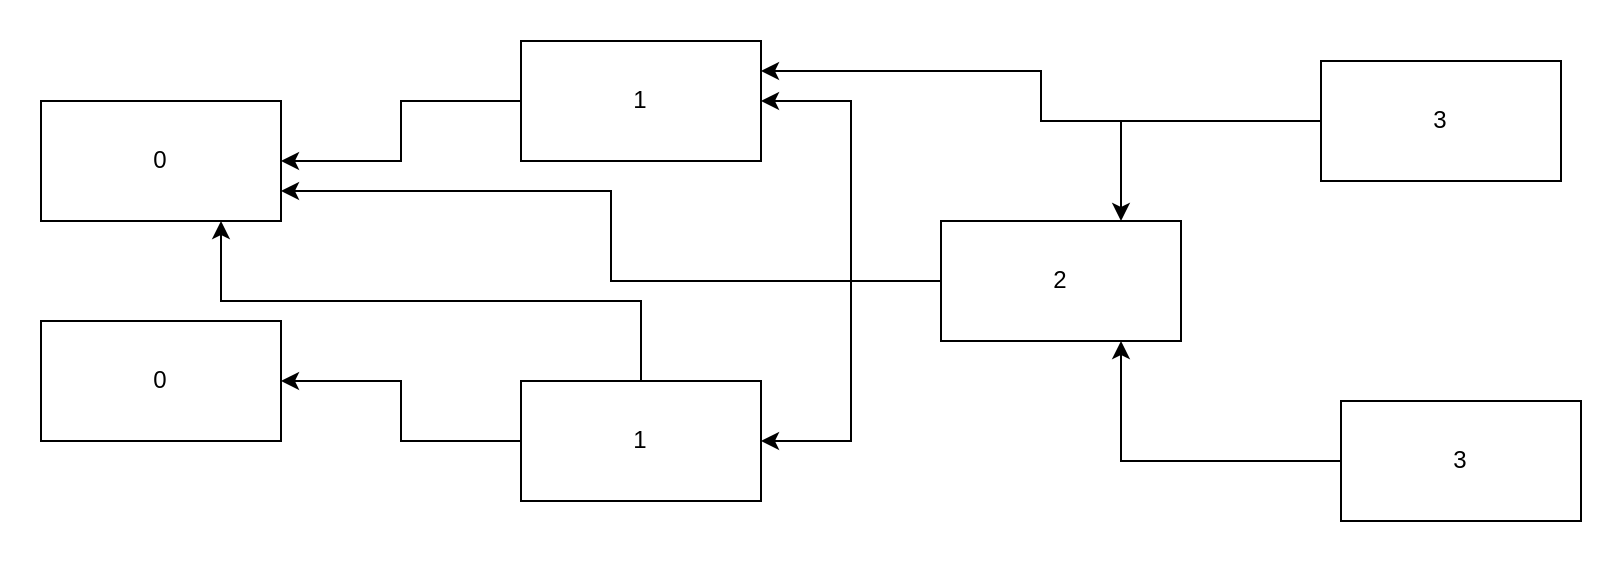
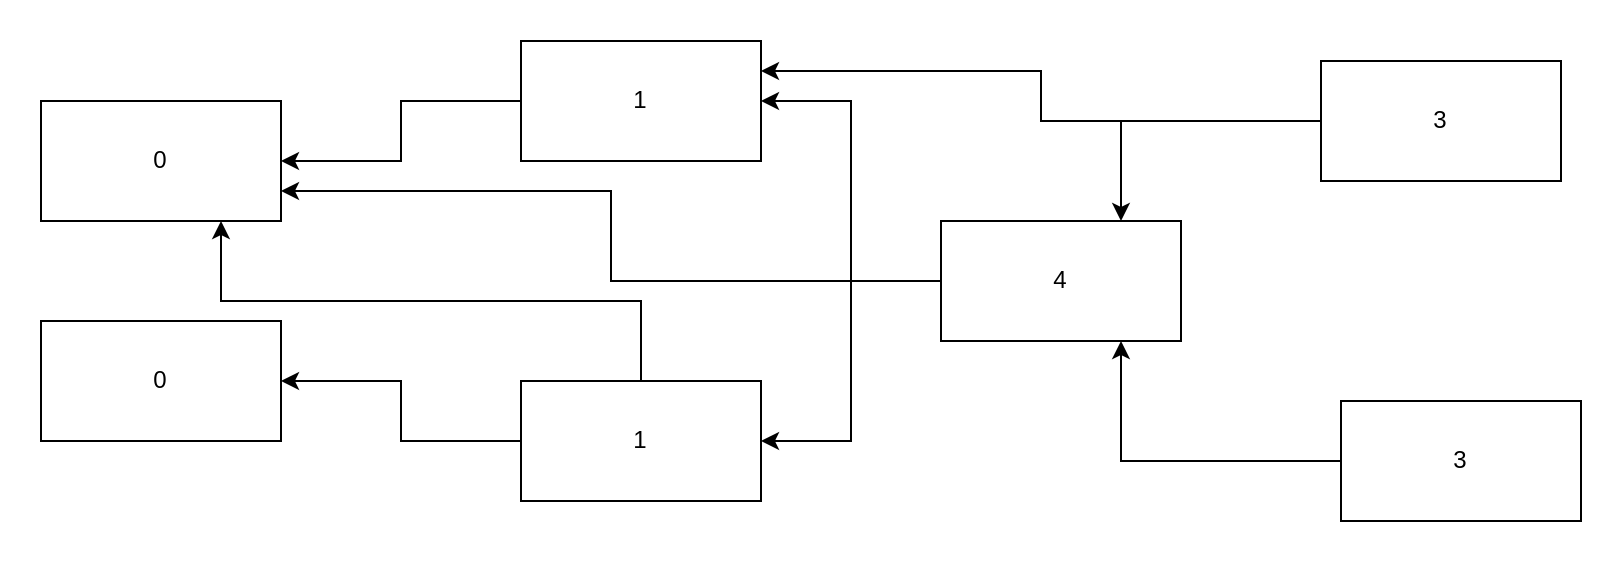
node "2": label "2" -> "4"
